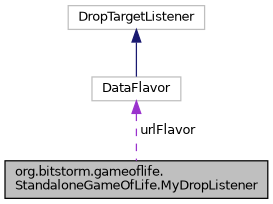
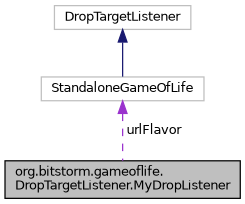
node "DataFlavor": label "DataFlavor" -> "StandaloneGameOfLife"
node "org.bitstorm.gameoflife. StandaloneGameOfLife.MyDropListener": label "org.bitstorm.gameoflife. StandaloneGameOfLife.MyDropListener" -> "org.bitstorm.gameoflife. DropTargetListener.MyDropListener"
